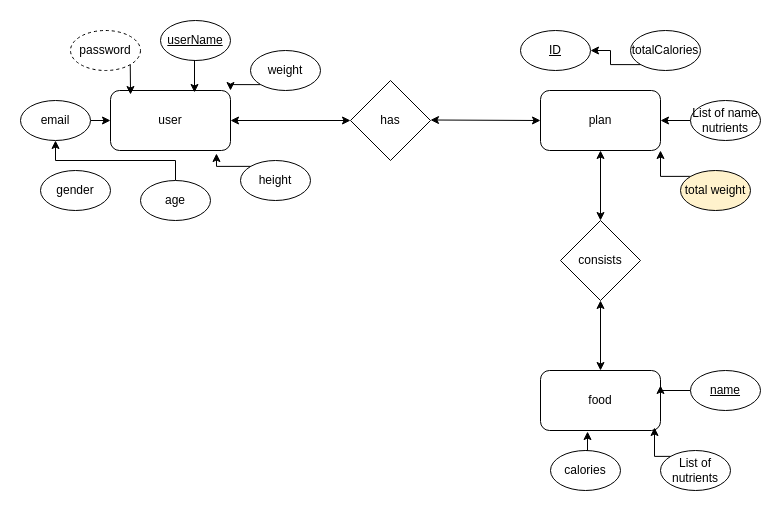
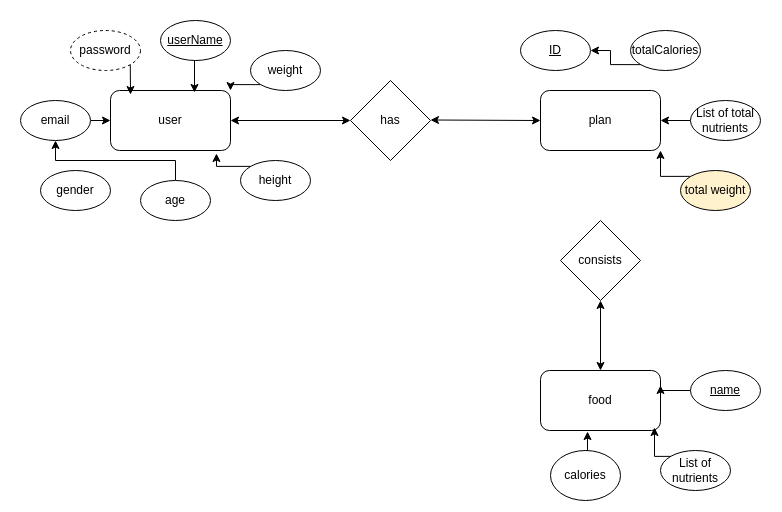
node "List of name nutrients": label "List of name nutrients" -> "List of total nutrients"
edge "plan" -- "consists": removed
node "calories": size 70x40 -> 70x50
